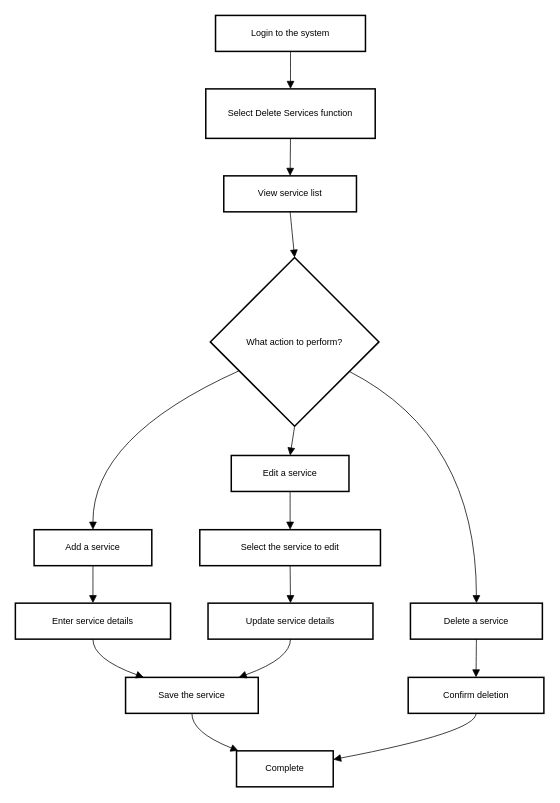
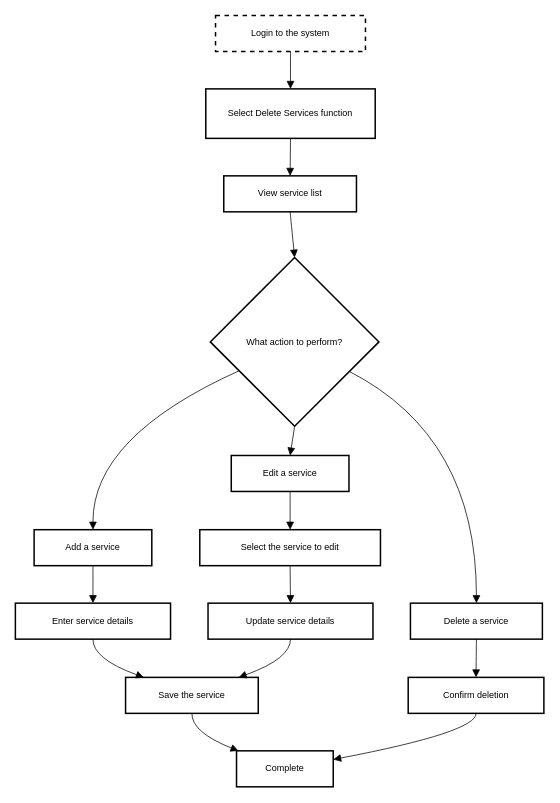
node "Login to the system": style solid -> dashed
